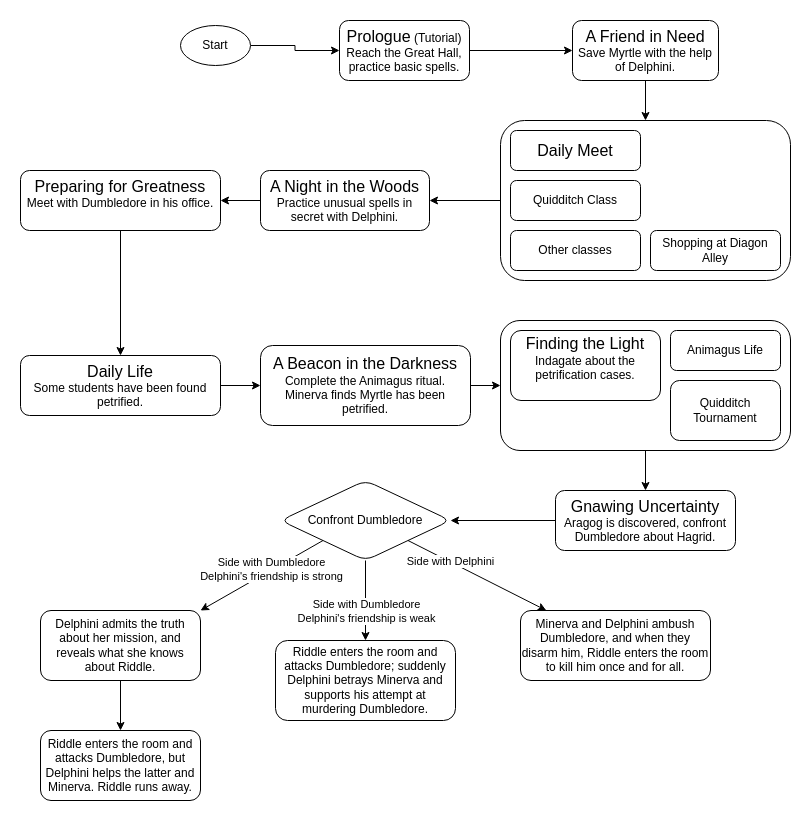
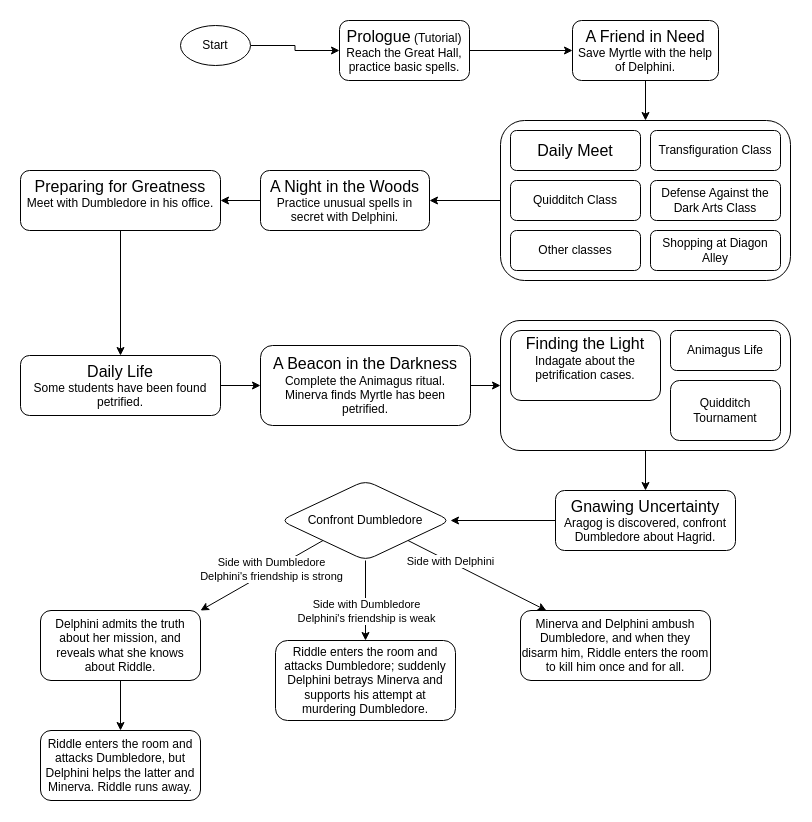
node "Transfiguration Class": added
node "Defense Against the Dark Arts Class": added
